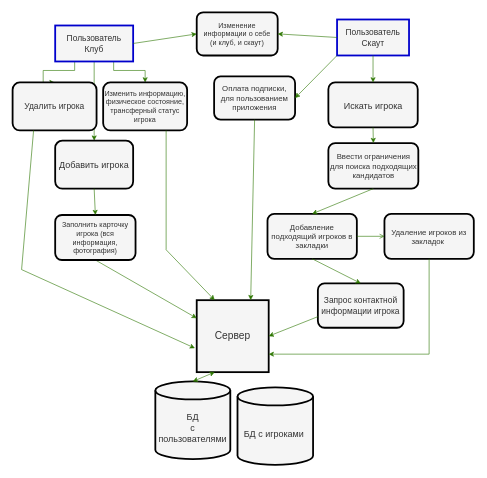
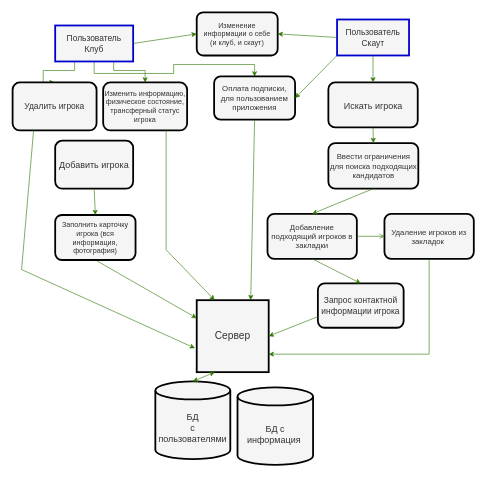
edge "Пользователь Клуб" -> "Добавить игрока": now "Пользователь Клуб" -> "Оплата подписки, для пользованием приложения"
node "БД с игроками": label "БД с игроками" -> "БД с информация"
